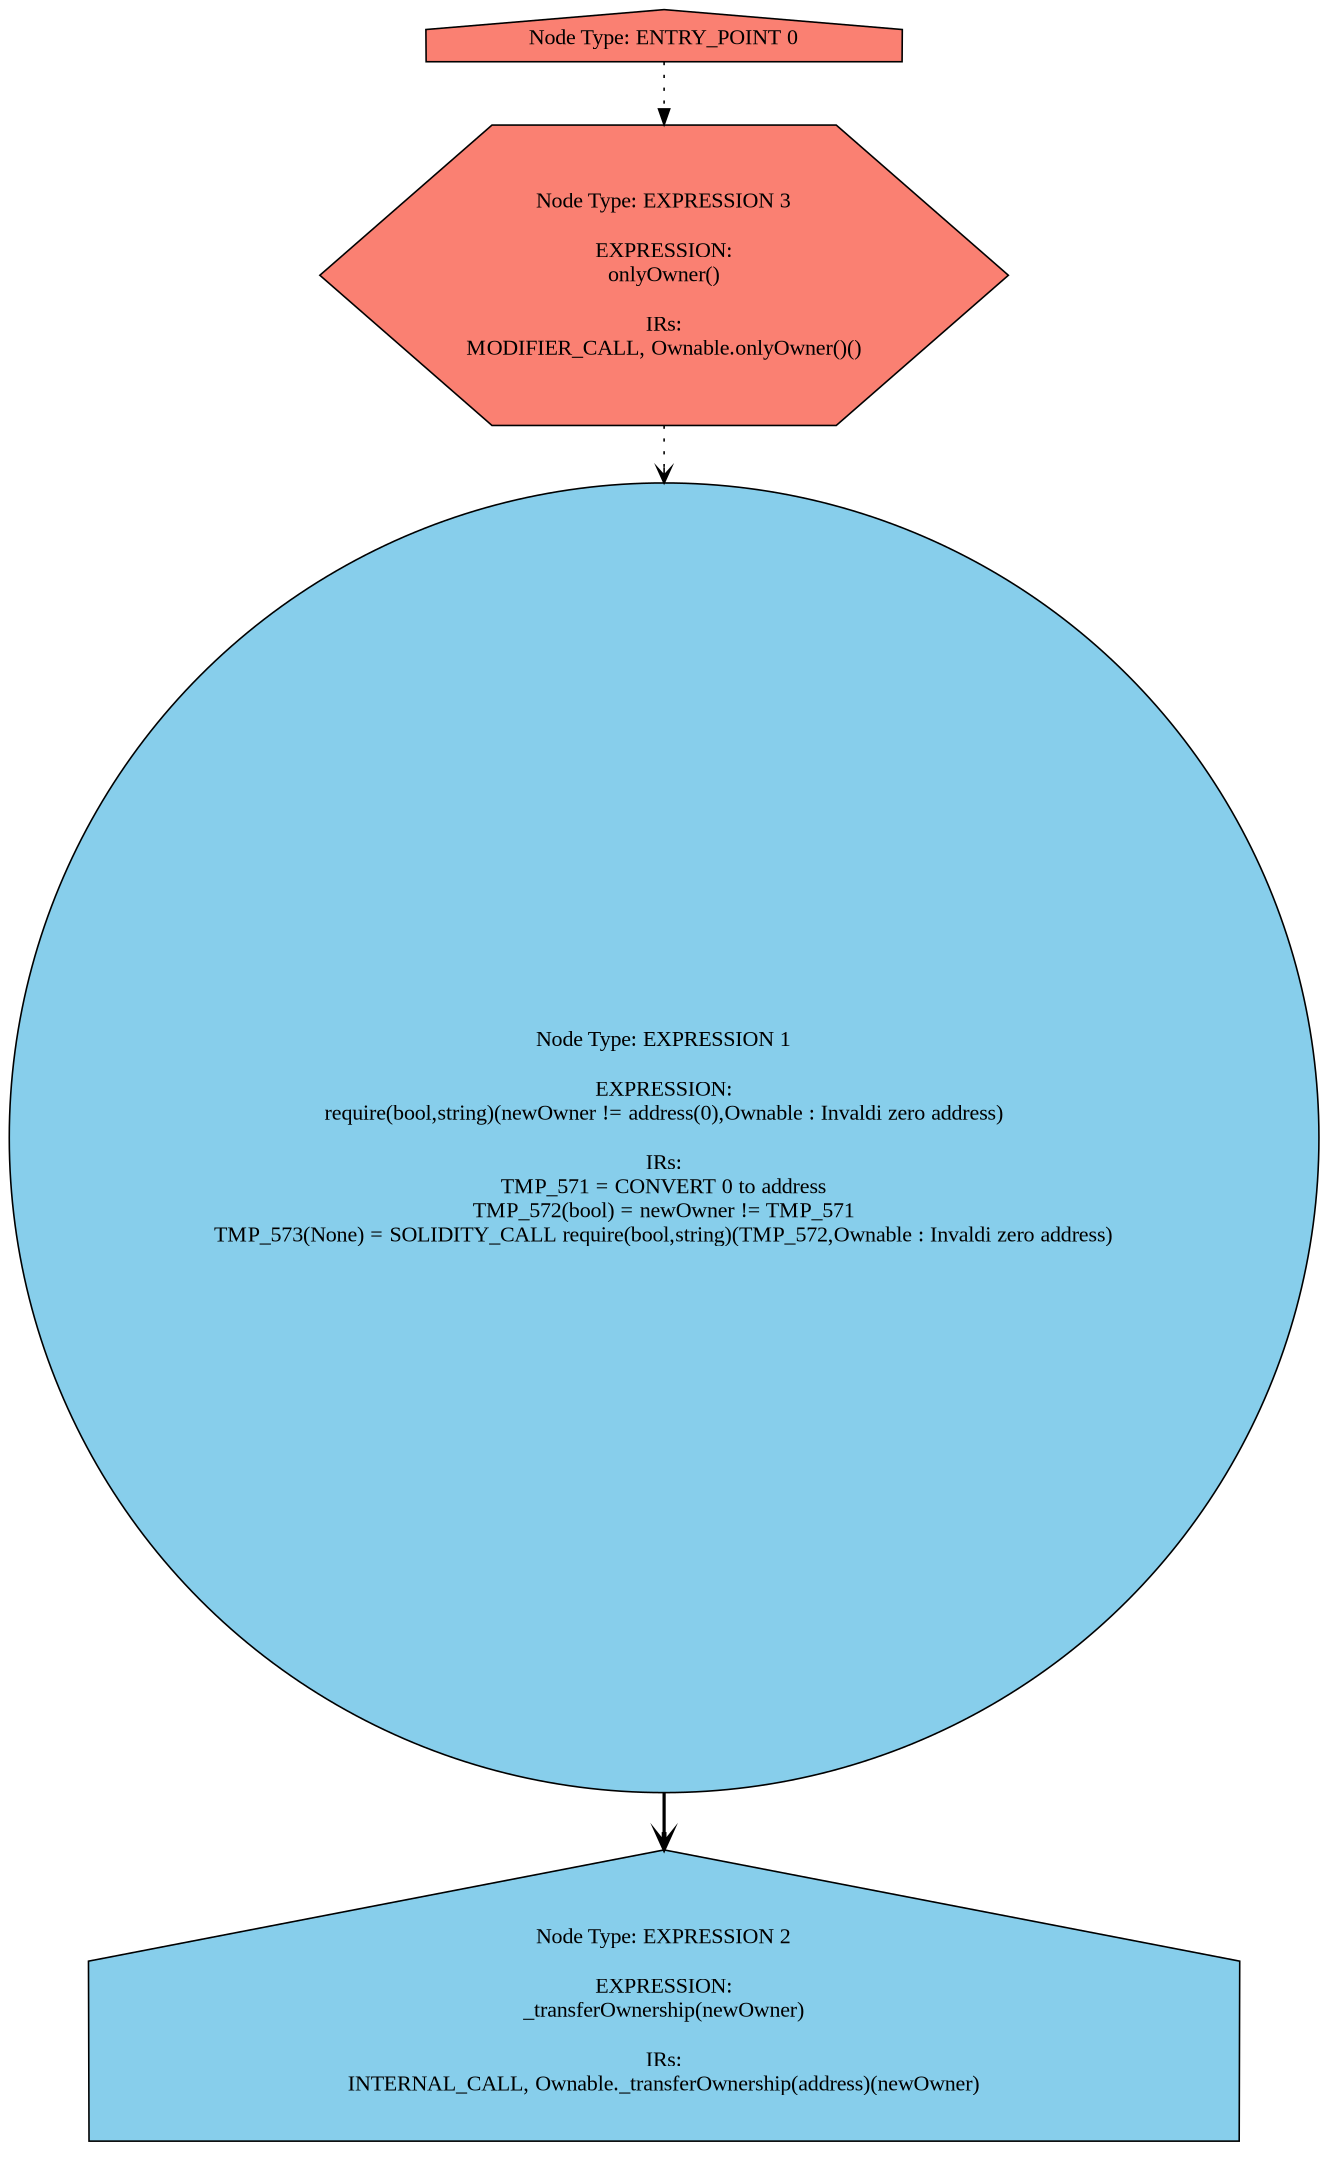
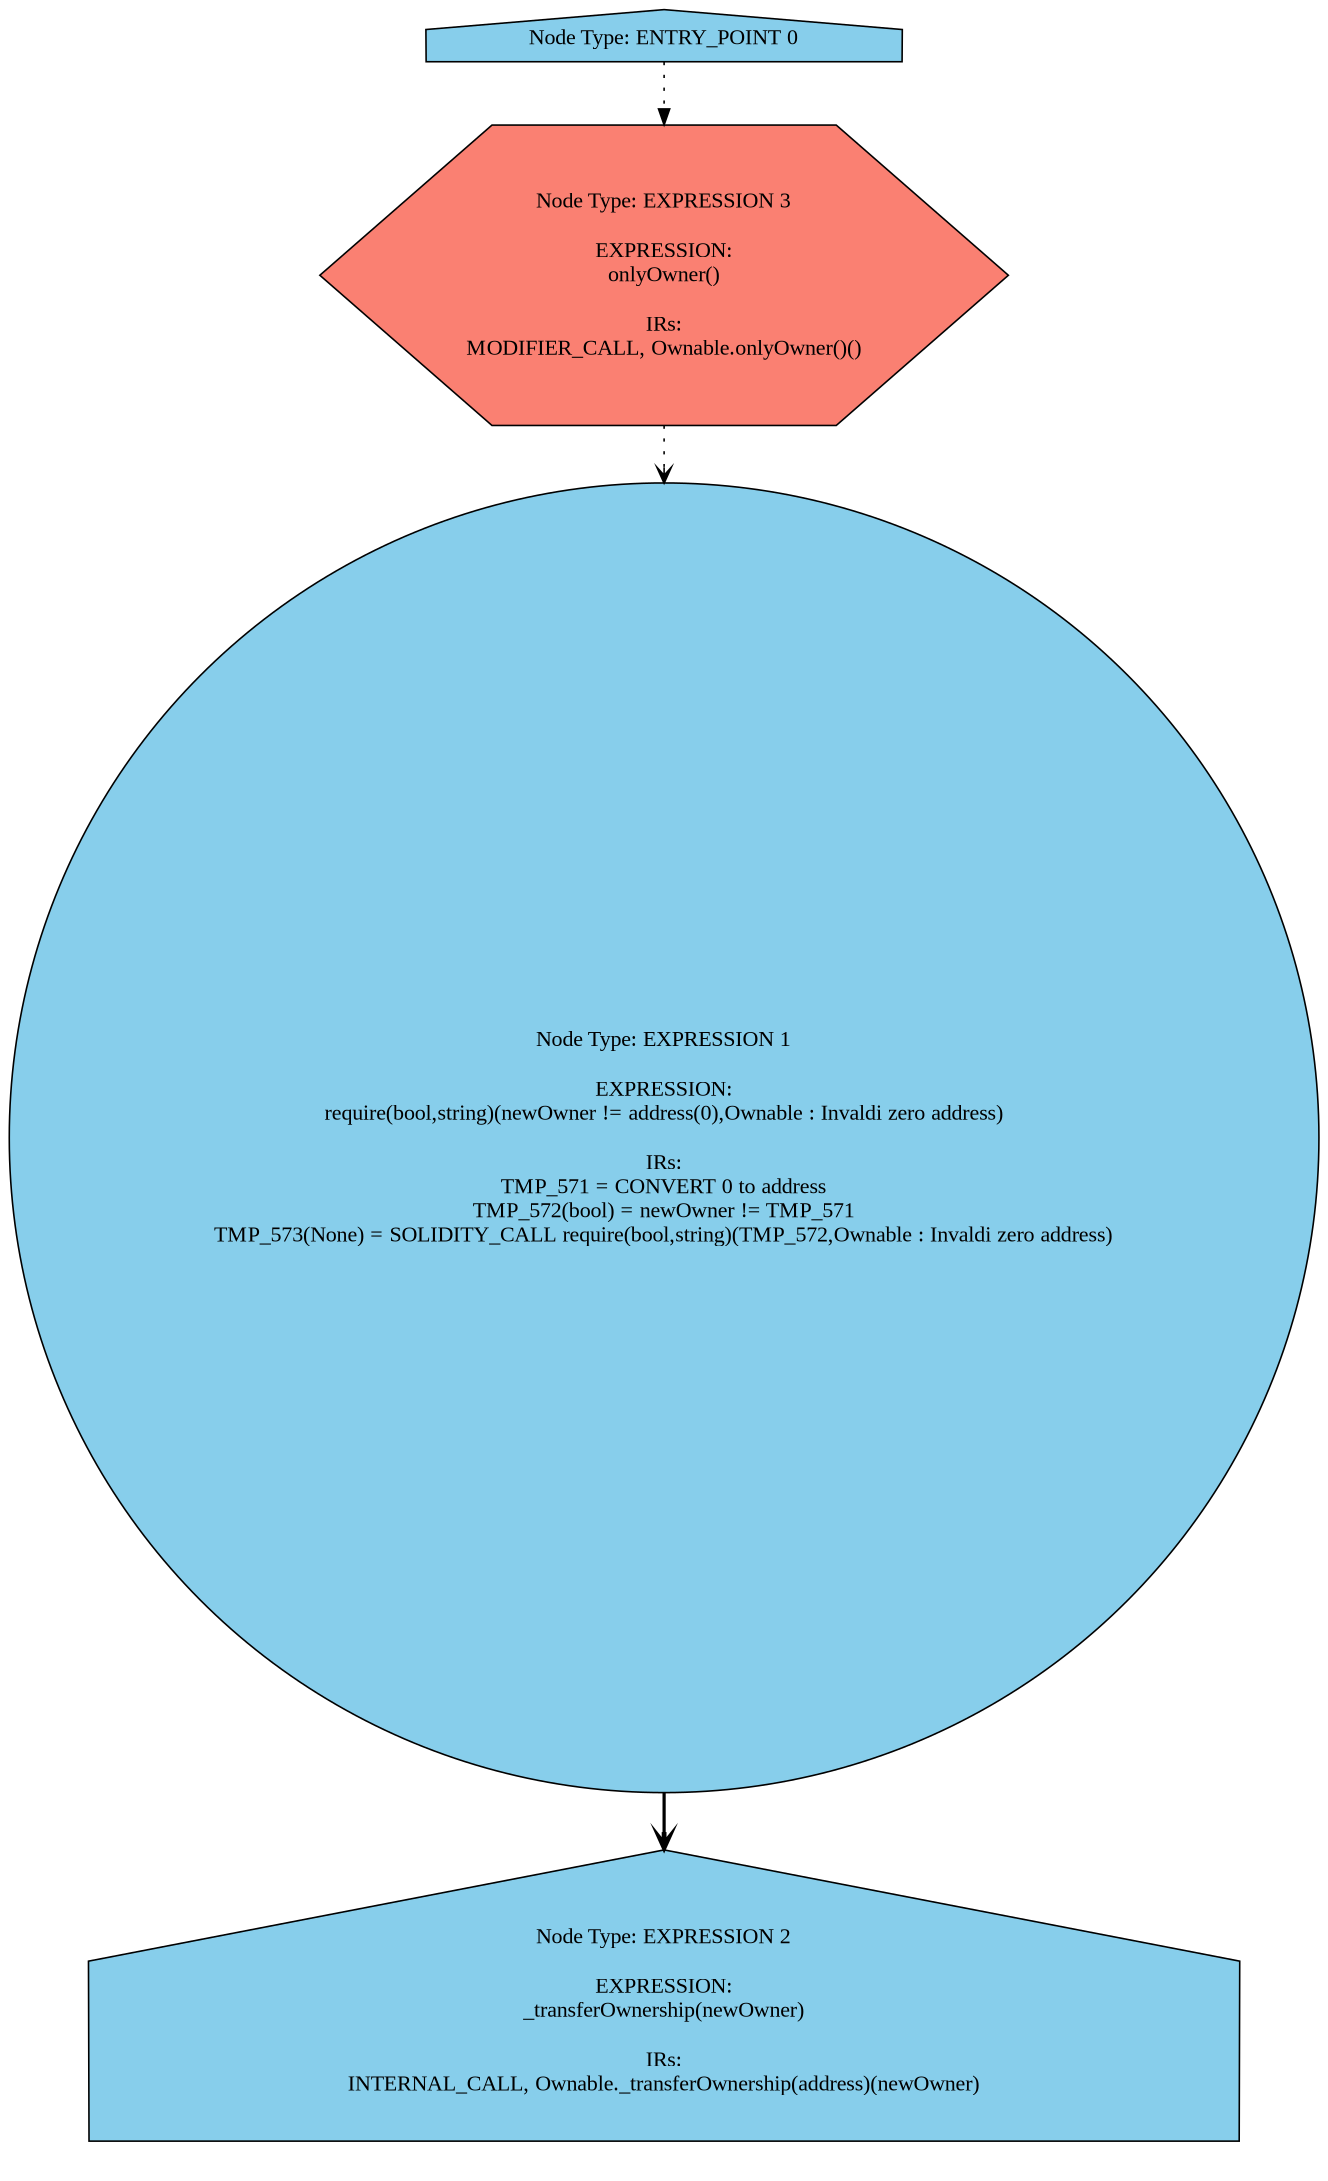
node "Node Type: ENTRY_POINT 0": fillcolor salmon -> skyblue
